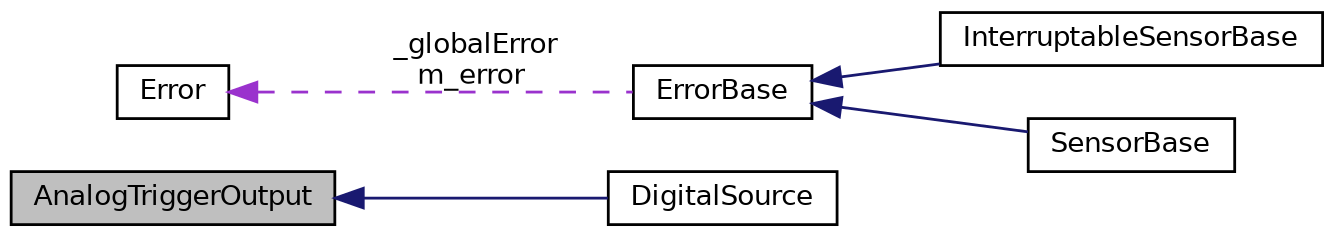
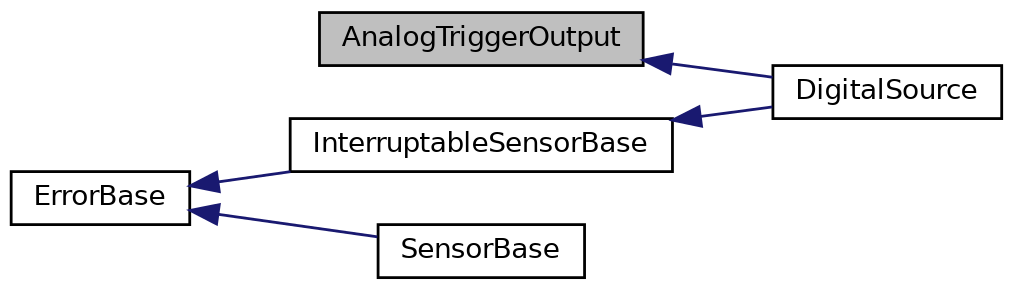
node "Error": removed
edge "DigitalSource" -> "InterruptableSensorBase": added
